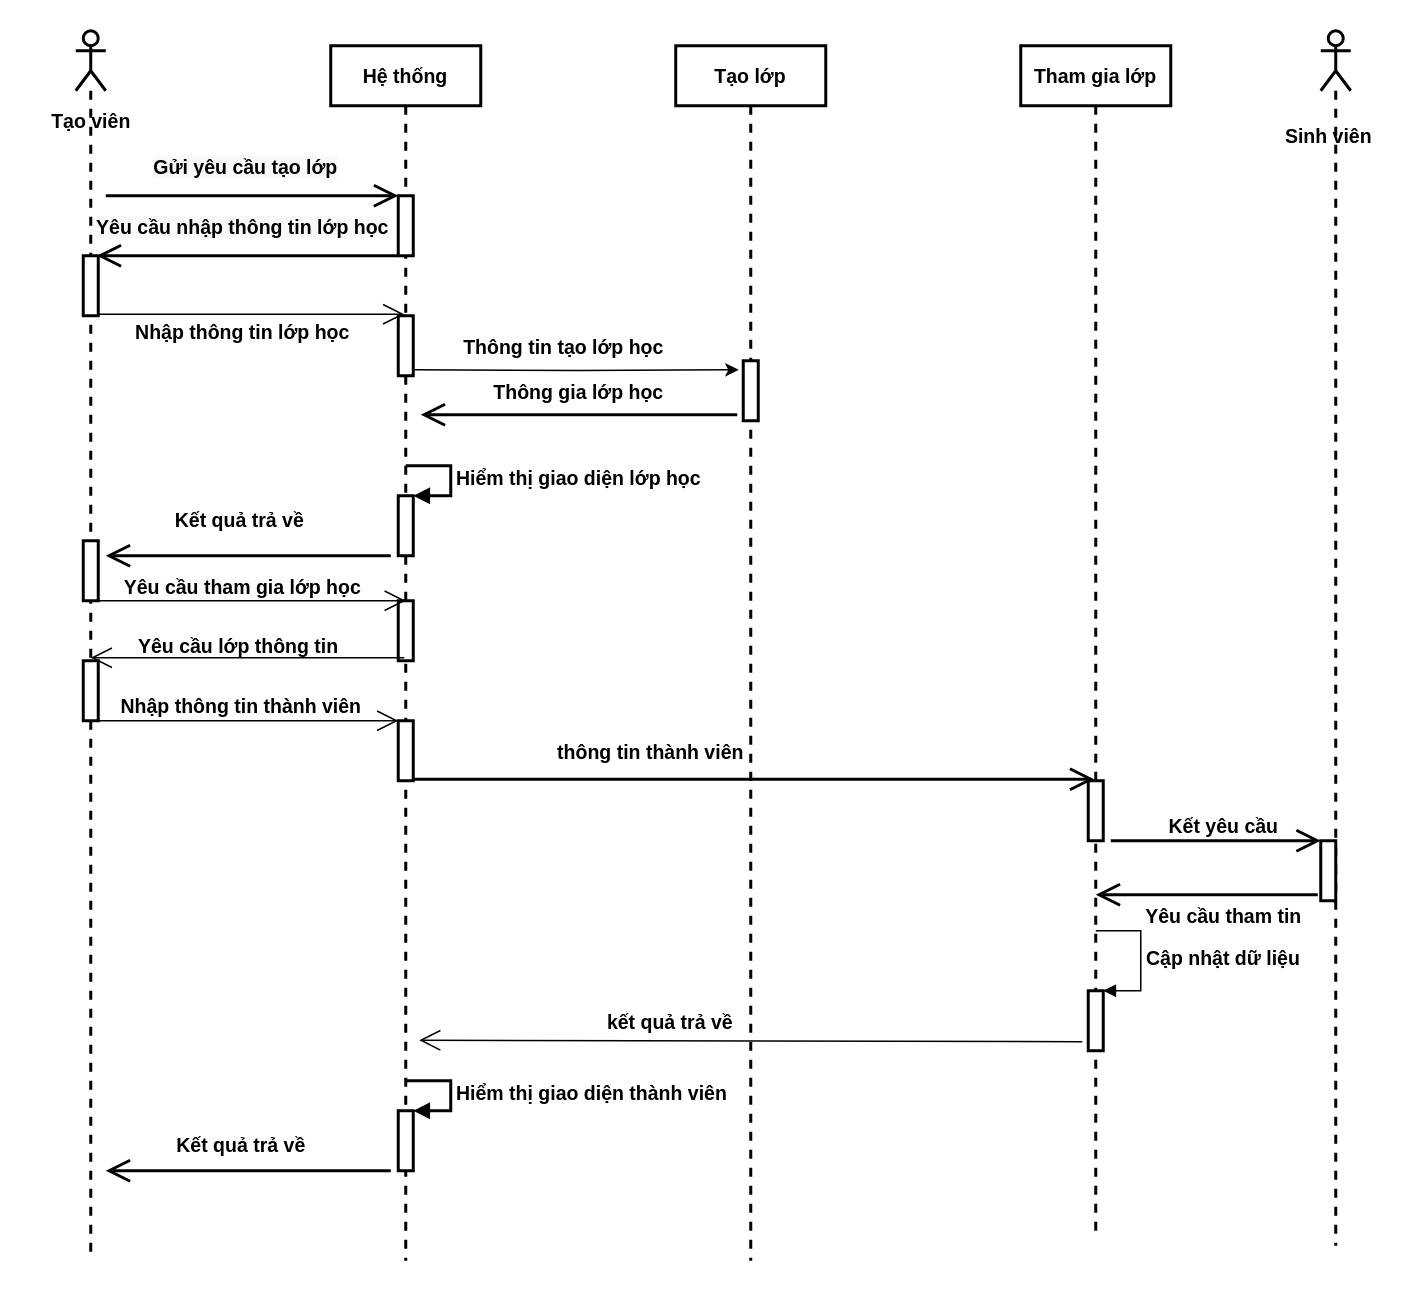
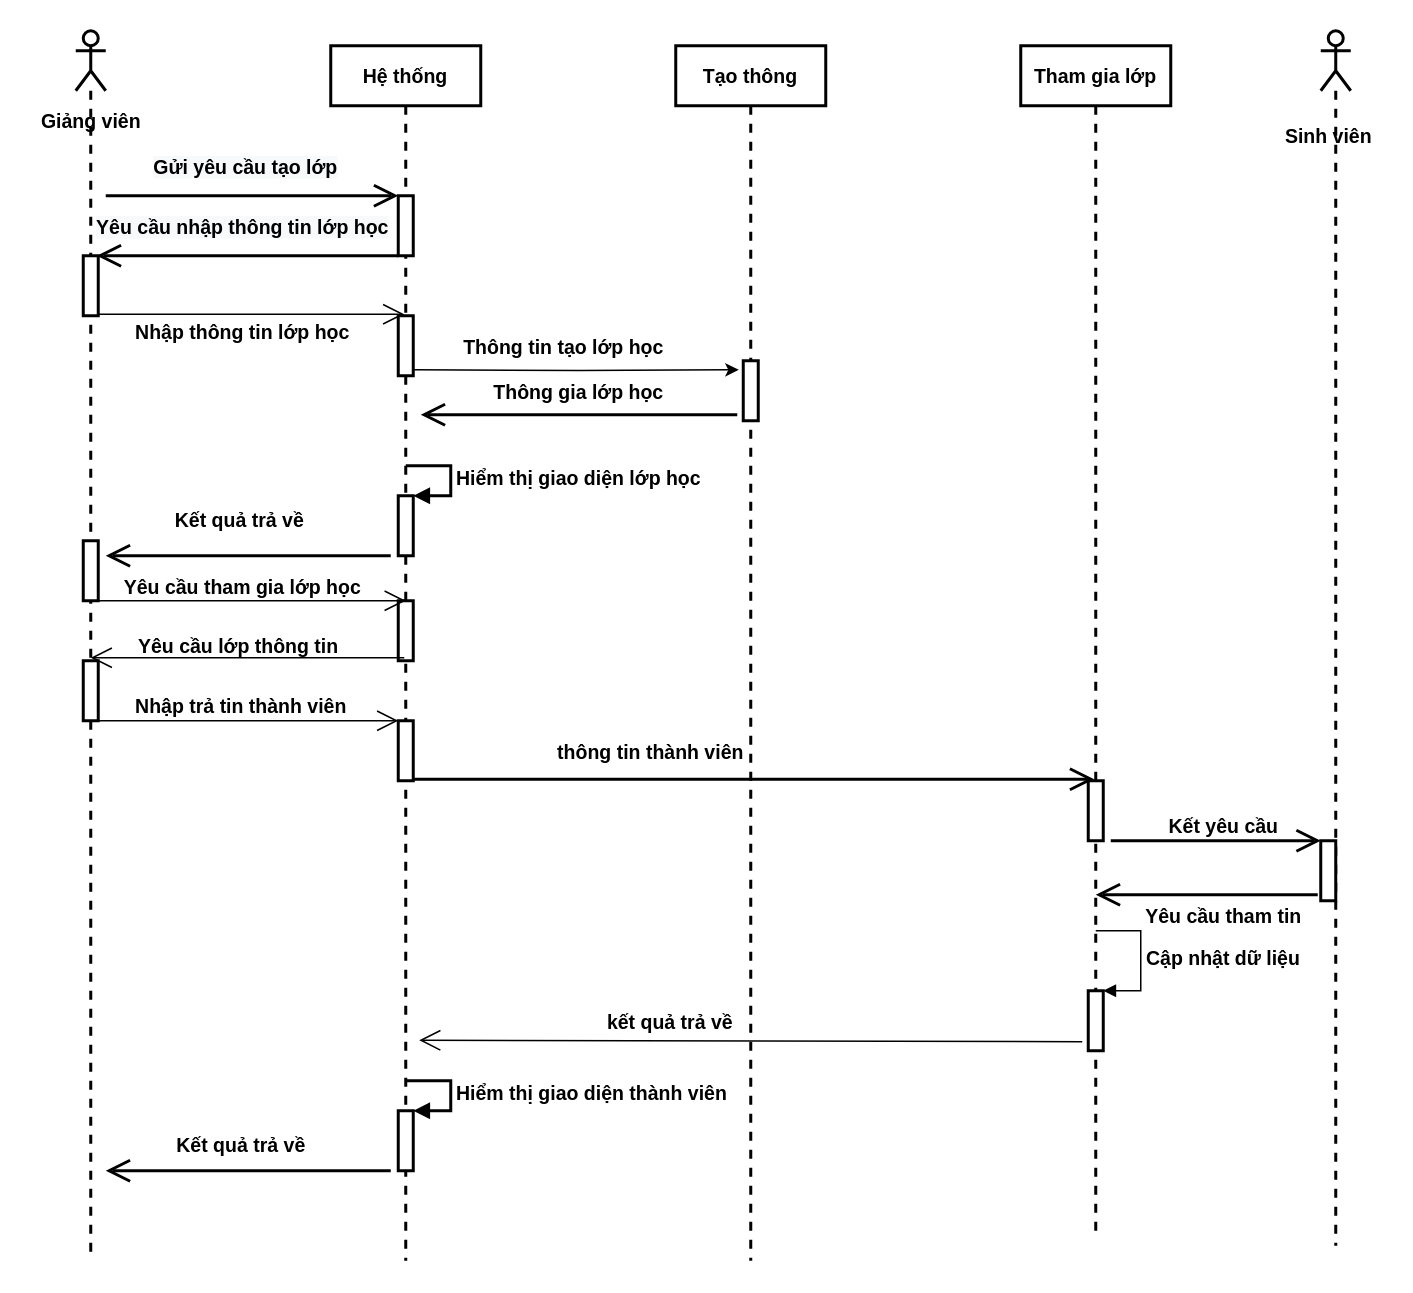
node "Tạo lớp": label "Tạo lớp" -> "Tạo thông"
node "Tạo viên": label "Tạo viên" -> "Giảng viên"
node "Nhập thông tin thành viên": label "Nhập thông tin thành viên" -> "Nhập trả tin thành viên"
